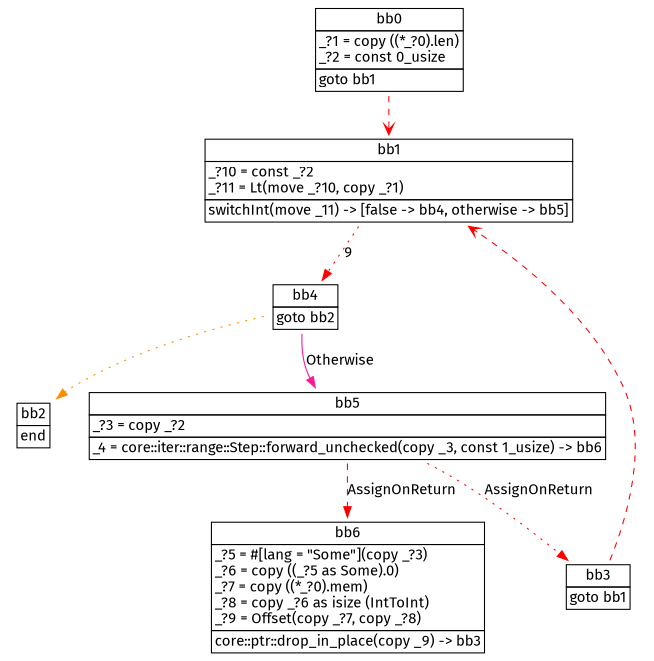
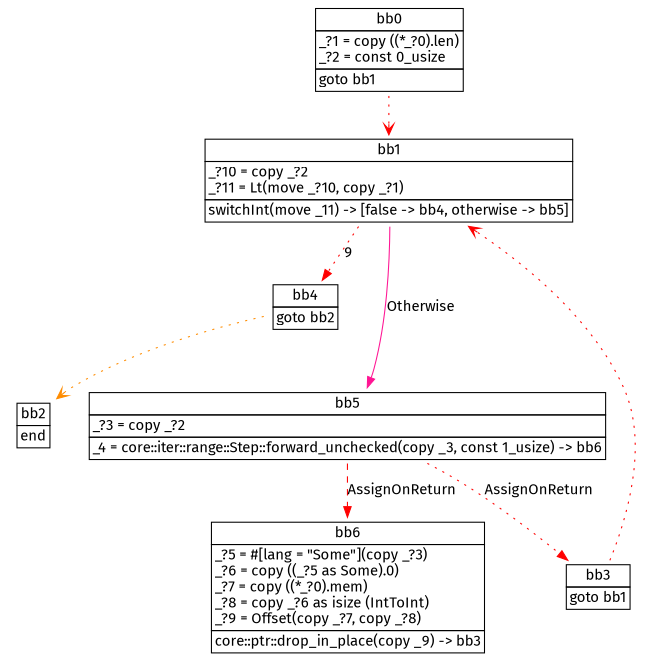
edge "bb0" -> "bb1": style dashed -> dotted
node "bb1": text "_?10 = const _?2" -> "_?10 = copy _?2"
edge "bb4" -> "bb2": arrowhead normal -> vee
edge "bb4" -> "bb5": now "bb1" -> "bb5"
edge "bb3" -> "bb1": style dashed -> dotted
